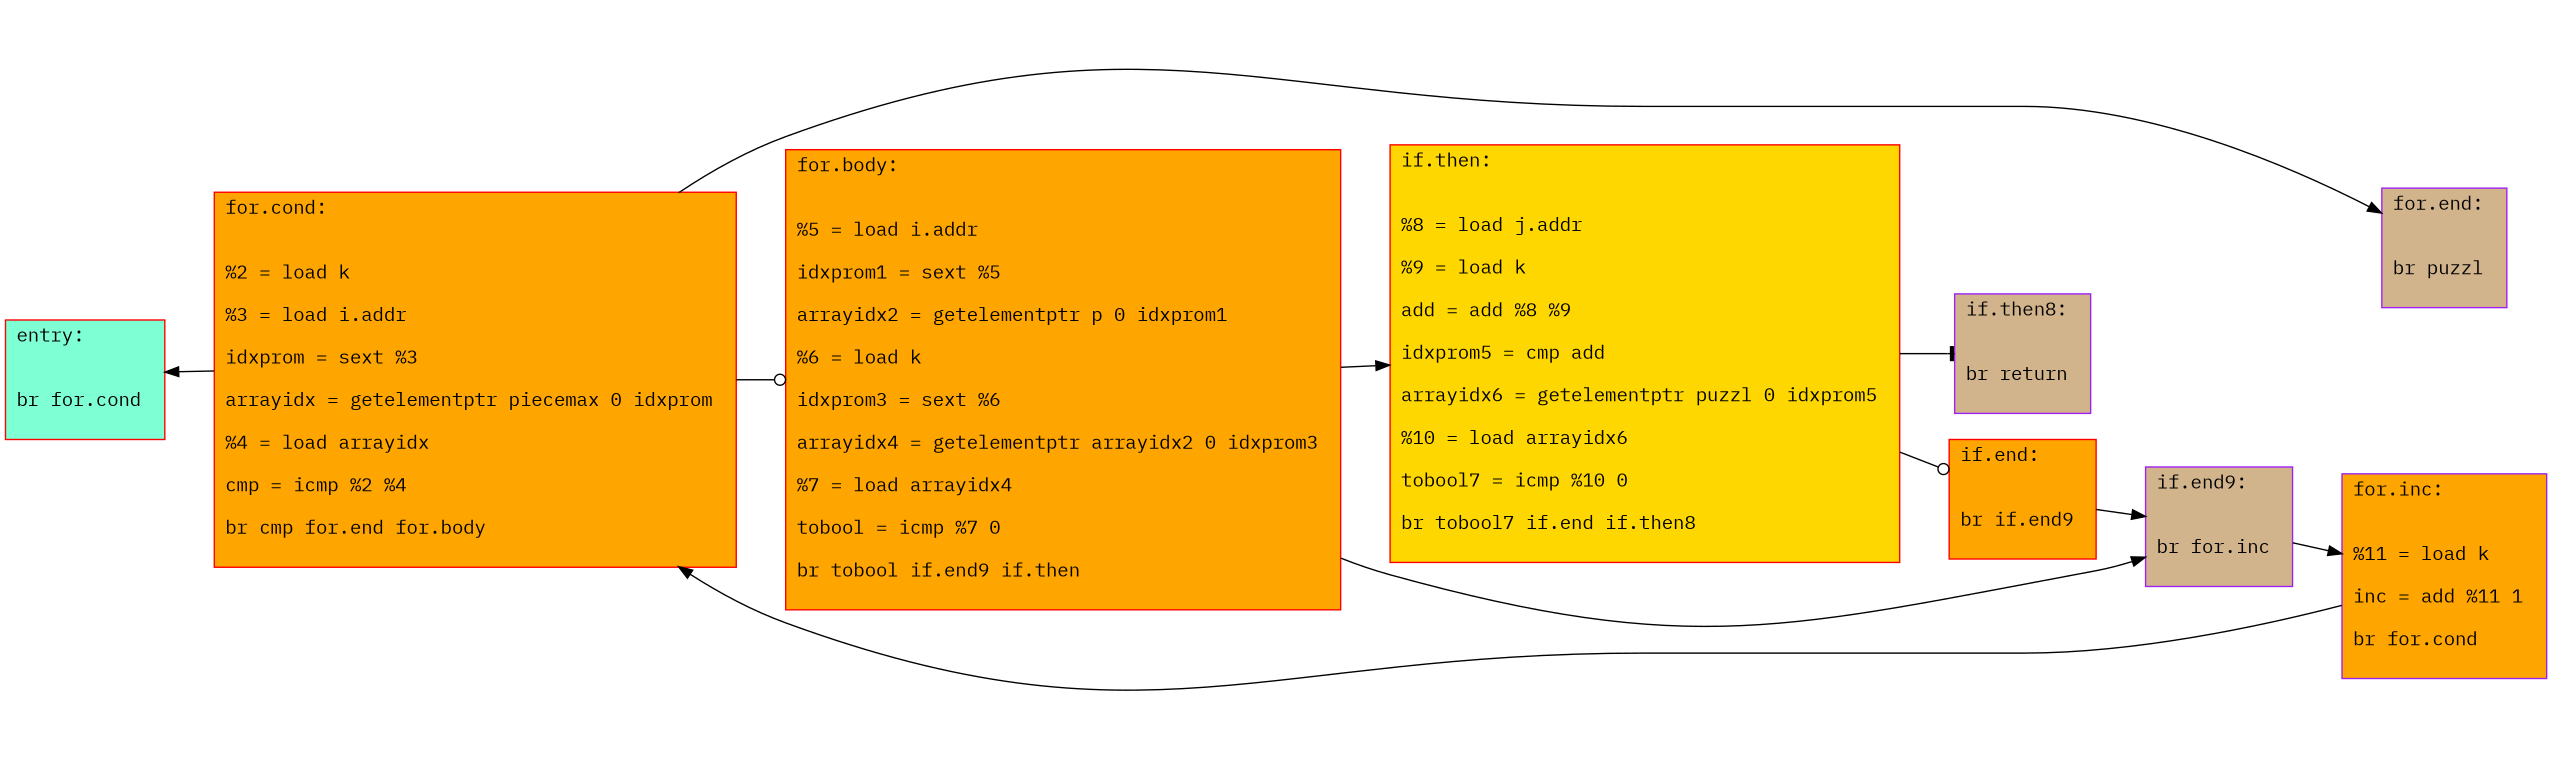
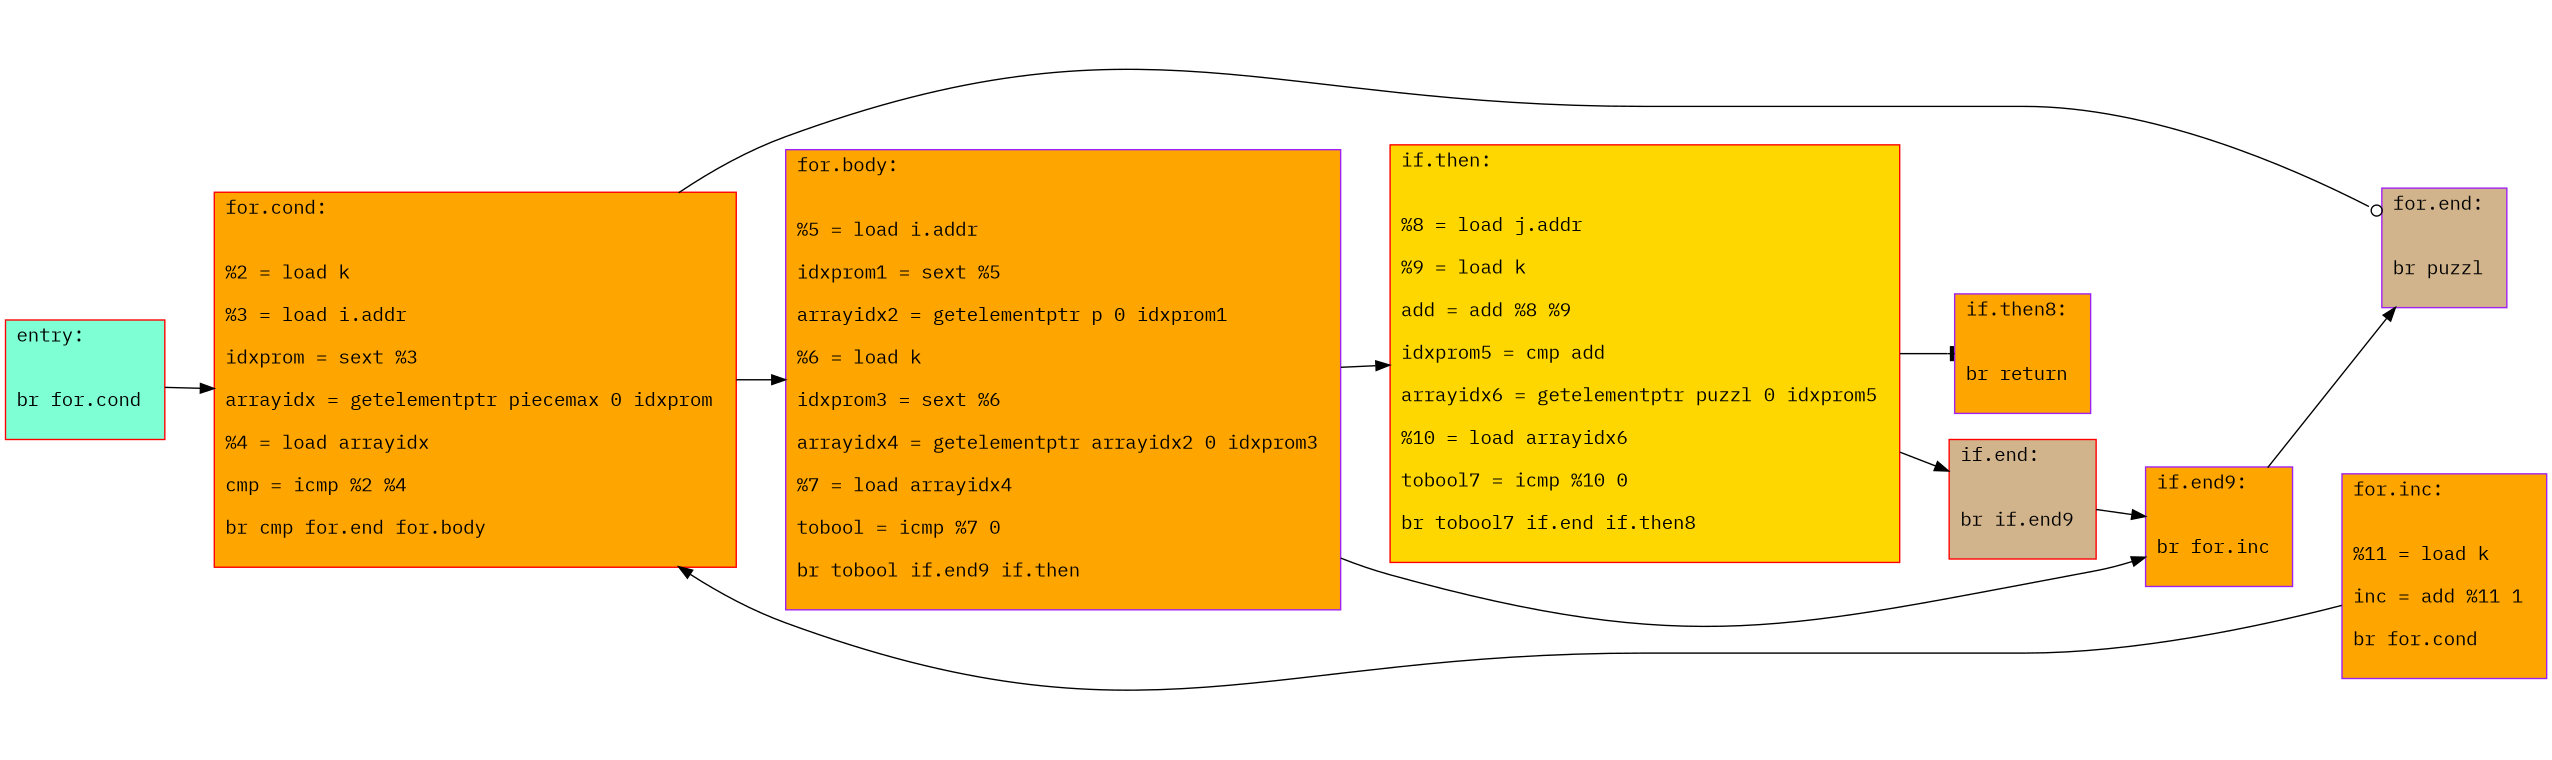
edge "for.cond:" -> "for.end:": arrowhead normal -> odot
node "if.then8:": fillcolor tan -> orange
edge "for.cond:" -> "entry:": reversed
edge "for.cond:" -> "for.body:": arrowhead odot -> normal
node "for.body:": color red -> purple
edge "if.then:" -> "if.end:": arrowhead odot -> normal
node "if.end:": fillcolor orange -> tan
node "if.end9:": fillcolor tan -> orange
edge "if.end9:" -> "for.inc:": now "if.end9:" -> "for.end:"
